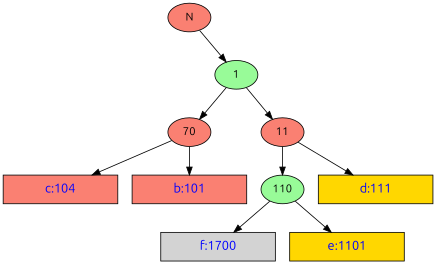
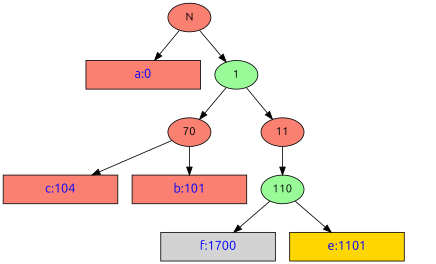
node "a:0": added
node "d:111": removed
